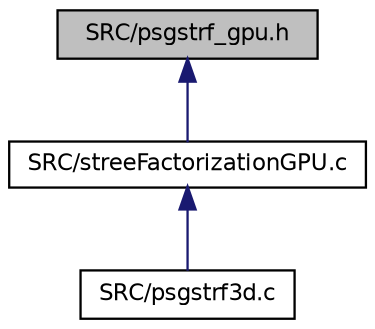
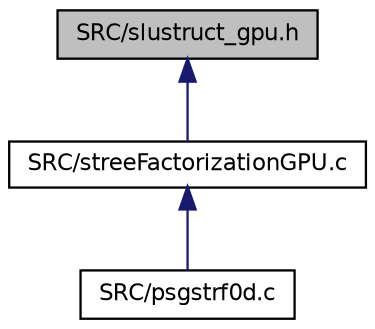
node "SRC/psgstrf_gpu.h": label "SRC/psgstrf_gpu.h" -> "SRC/slustruct_gpu.h"
node "SRC/psgstrf3d.c": label "SRC/psgstrf3d.c" -> "SRC/psgstrf0d.c"
